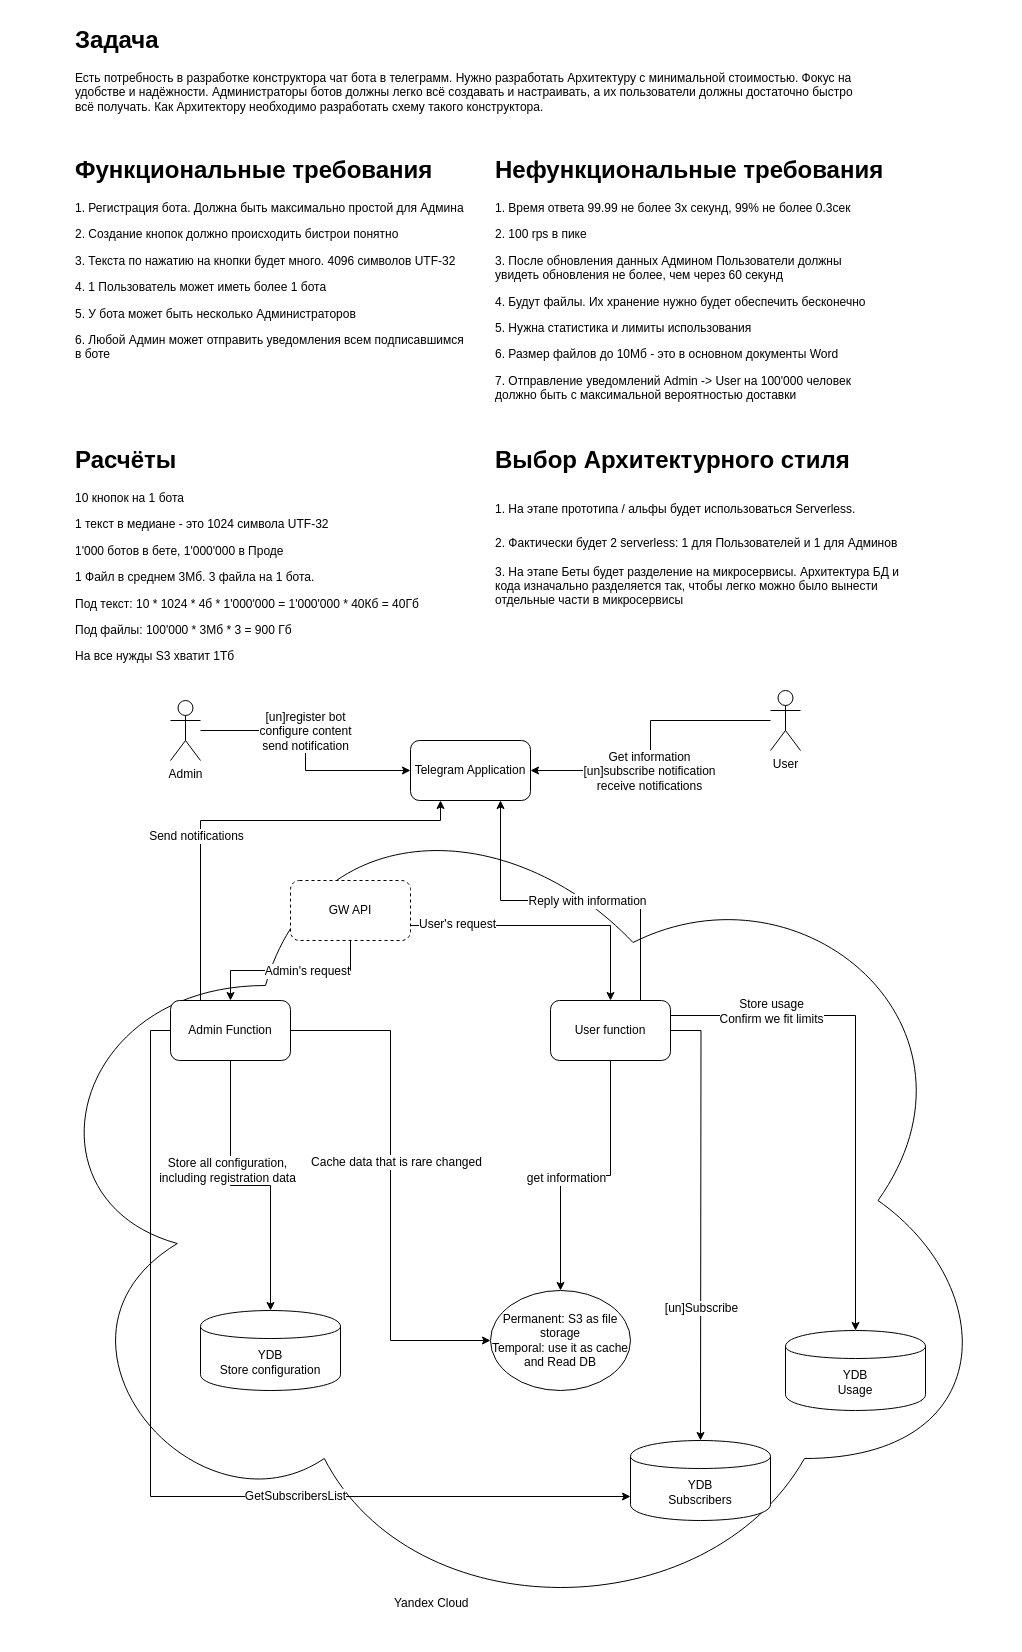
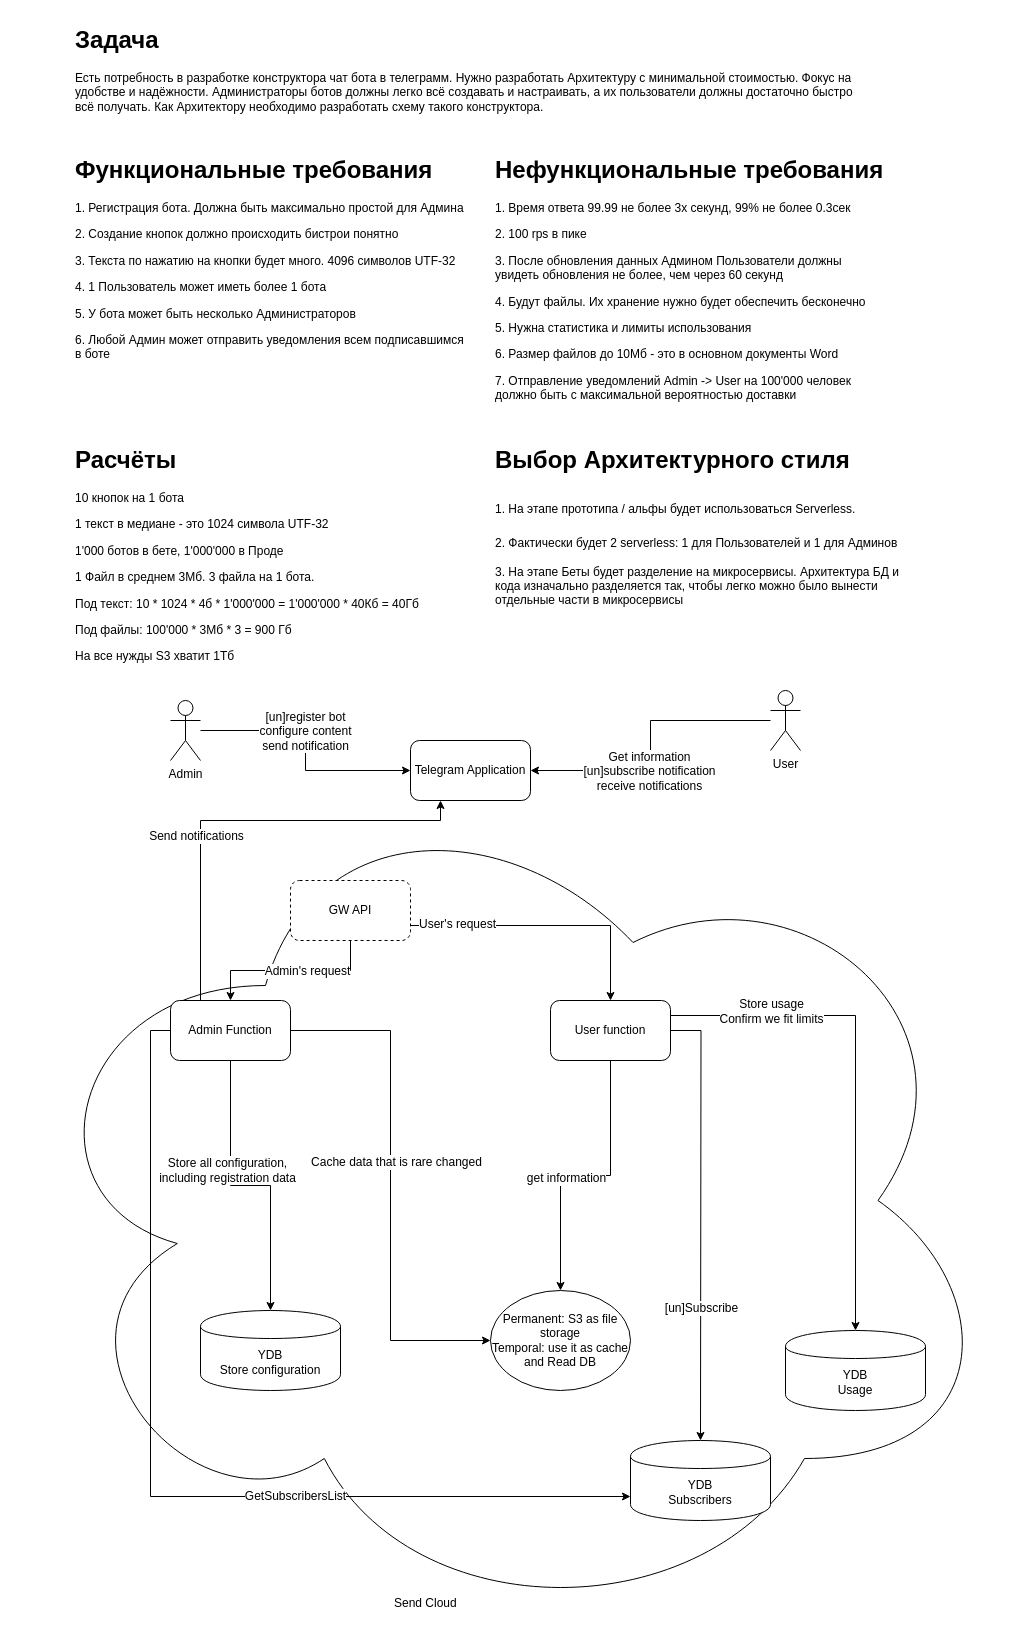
edge "User function" -> "Telegram Application": removed, label "Reply with information"
node "Yandex Cloud": label "Yandex Cloud" -> "Send Cloud"
